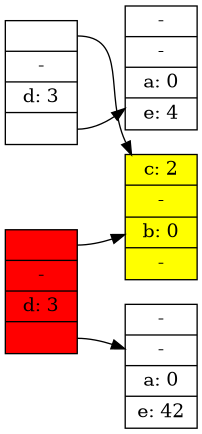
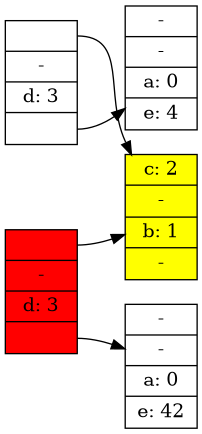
node "c: 2": text "b: 0" -> "b: 1"
